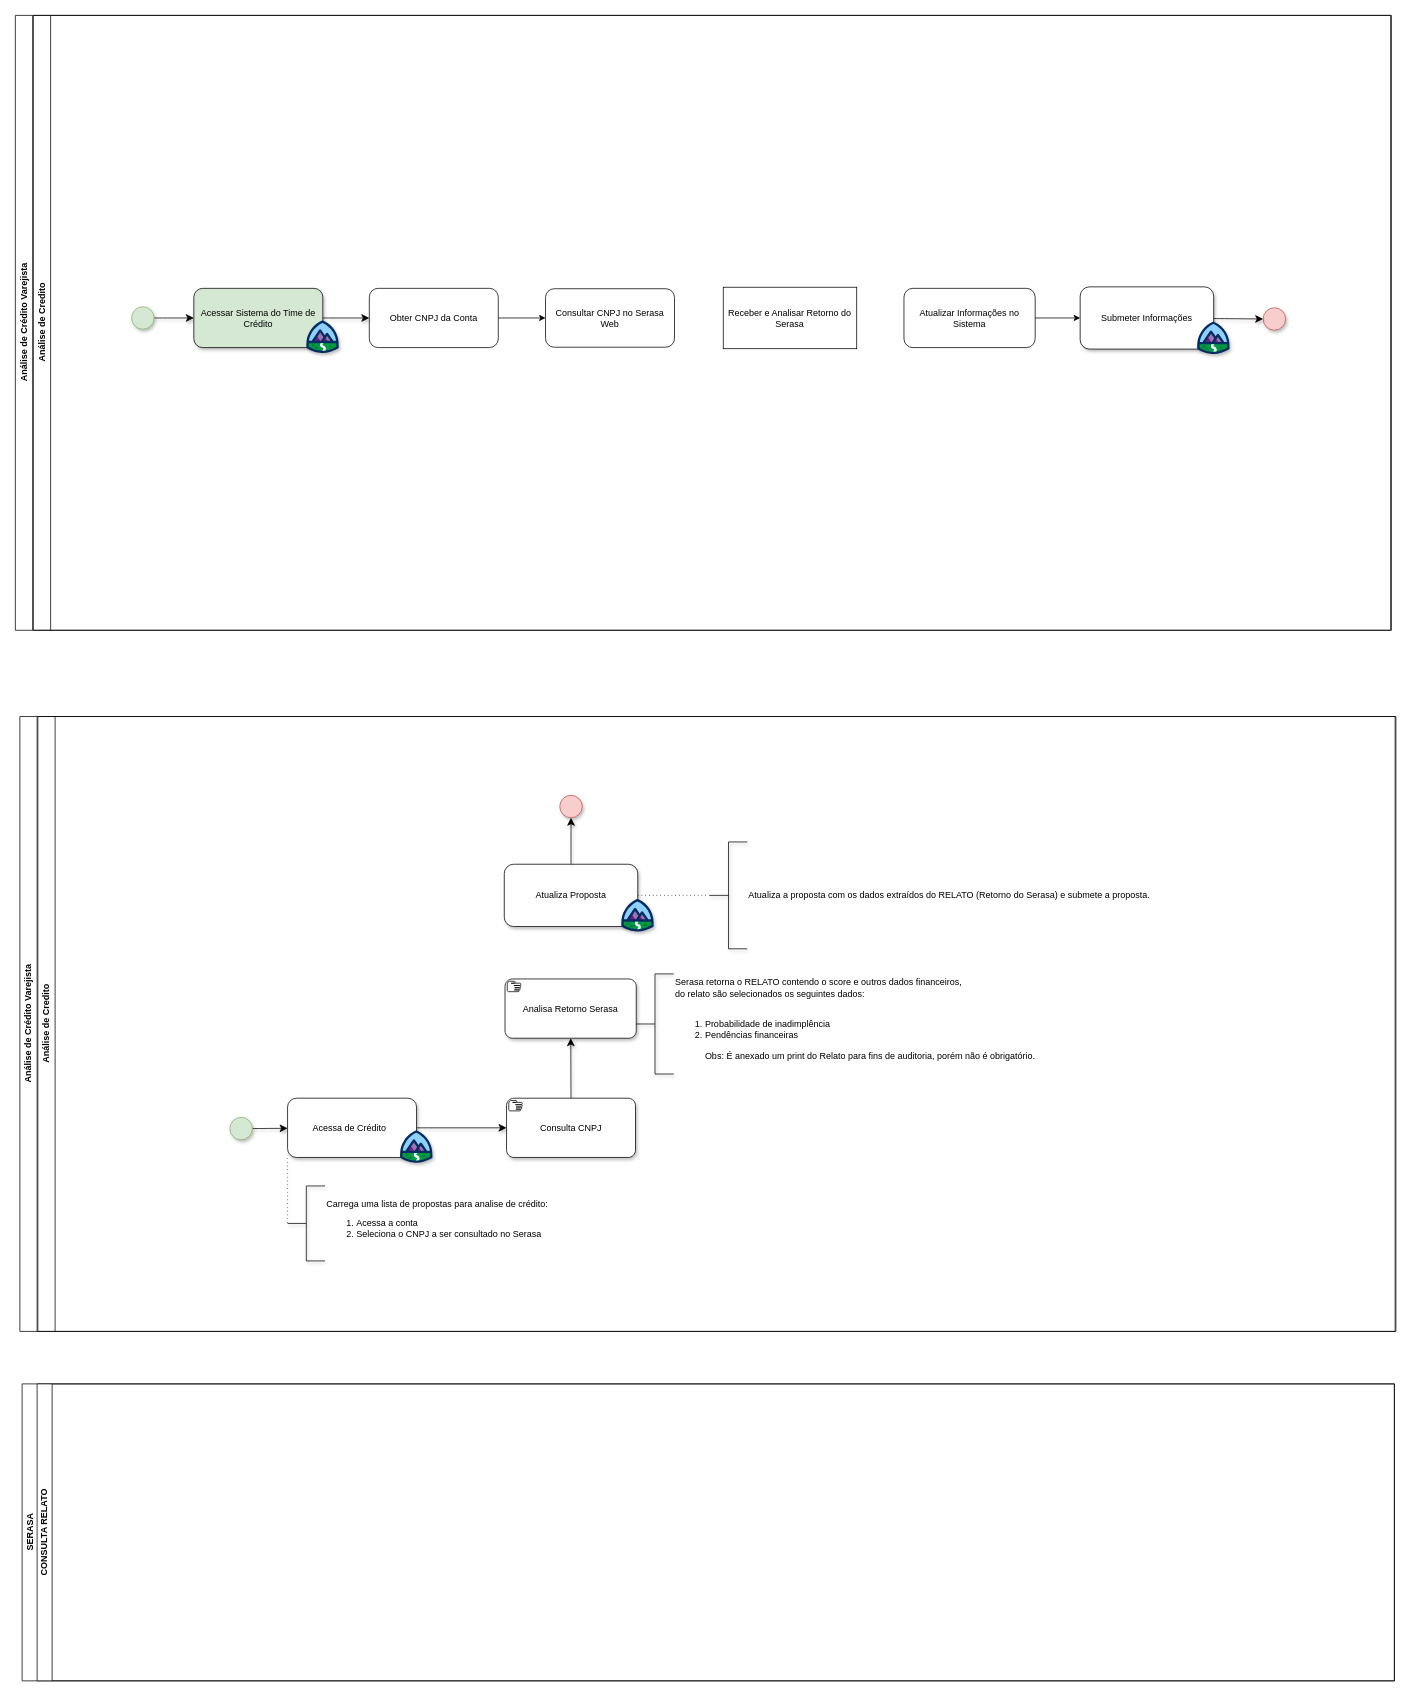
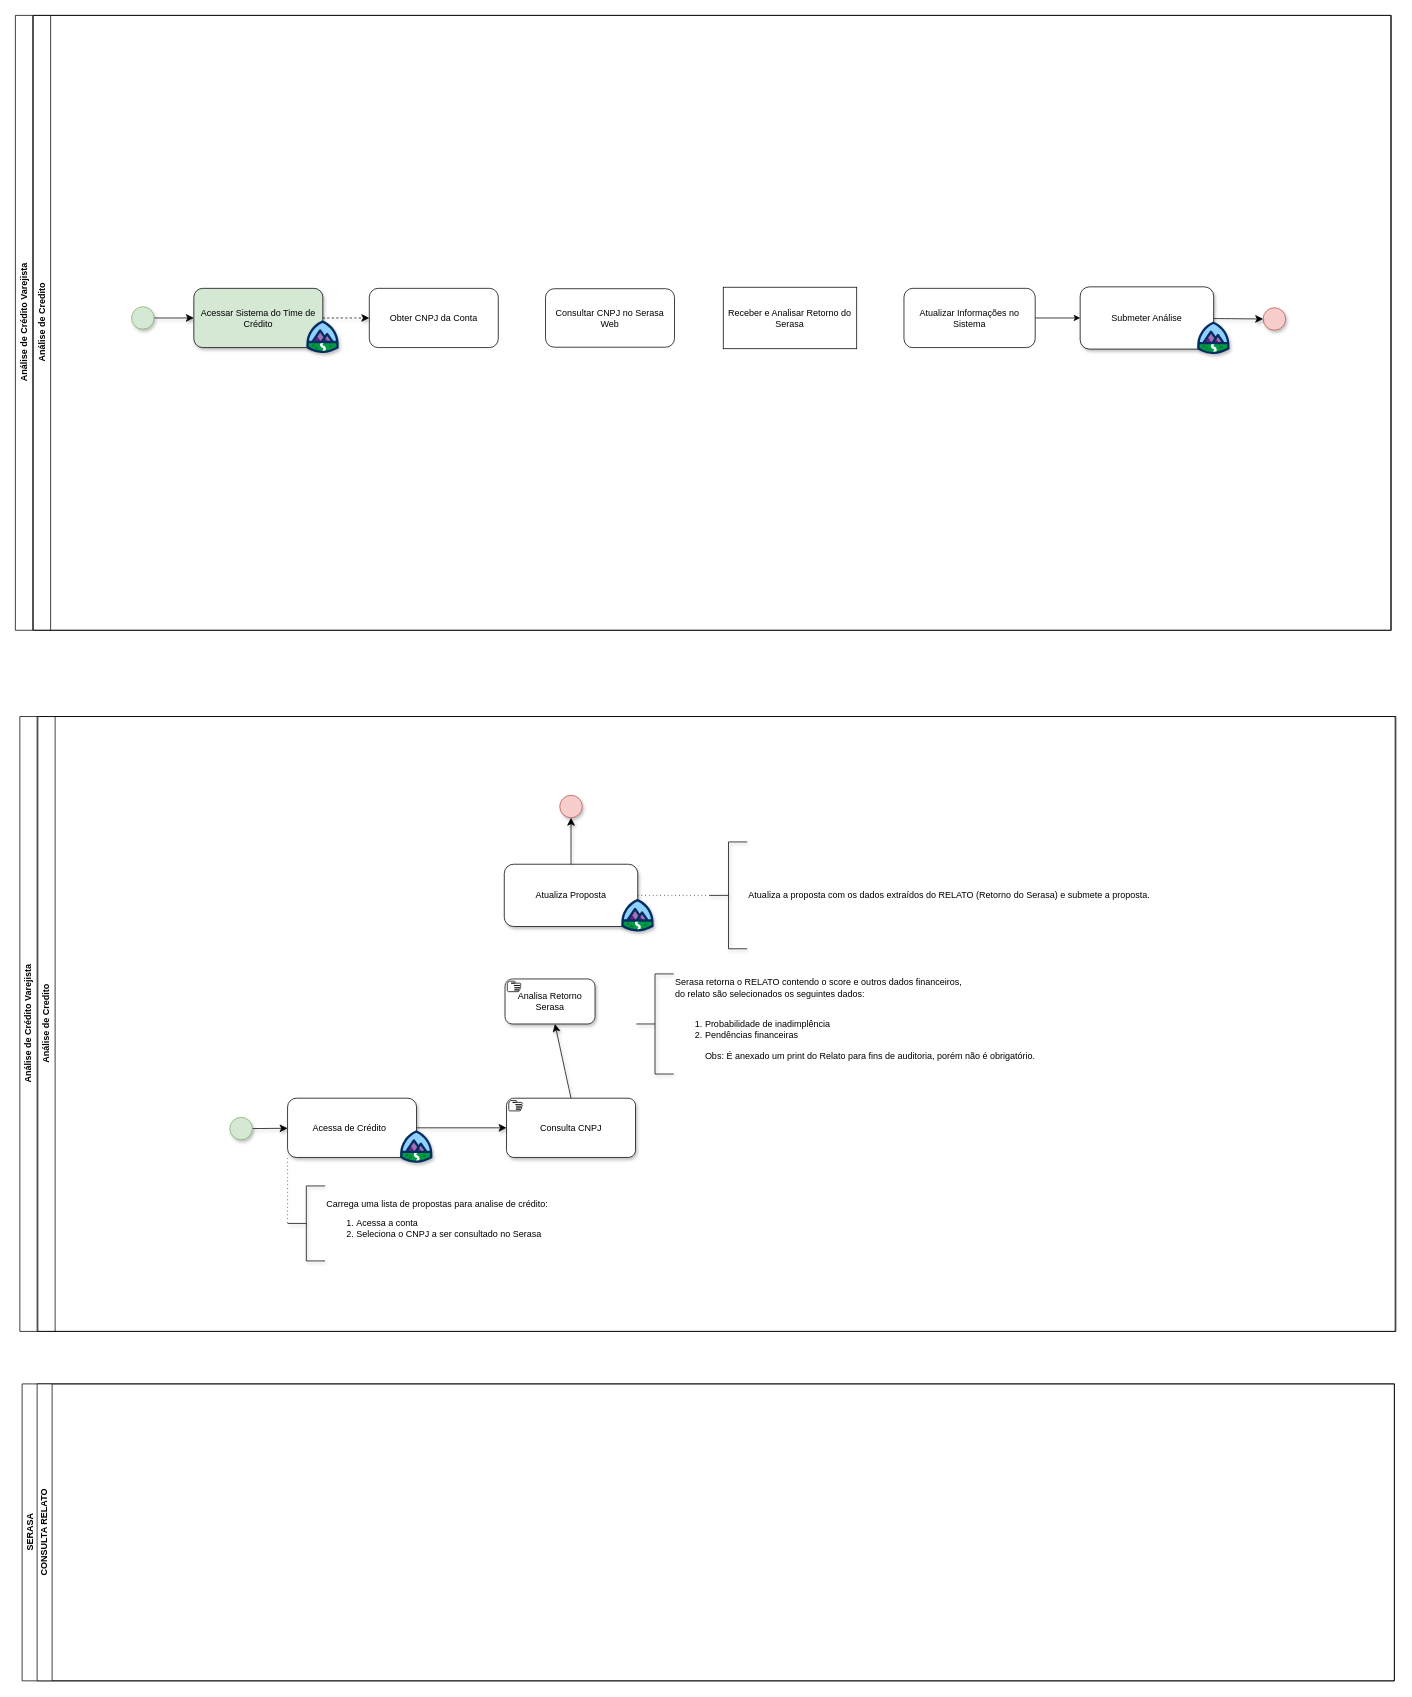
edge "Acessar Sistema do Time de Crédito" -> "Obter CNPJ da Conta": style solid -> dashed
edge "Obter CNPJ da Conta" -> "Consultar CNPJ no Serasa Web": removed
node "Submeter Informações": label "Submeter Informações" -> "Submeter Análise"
node "Analisa Retorno Serasa": size 131x59 -> 90x45
